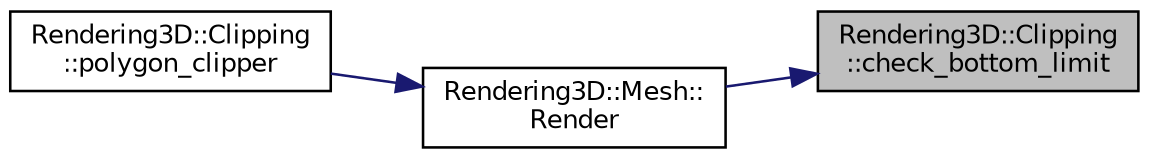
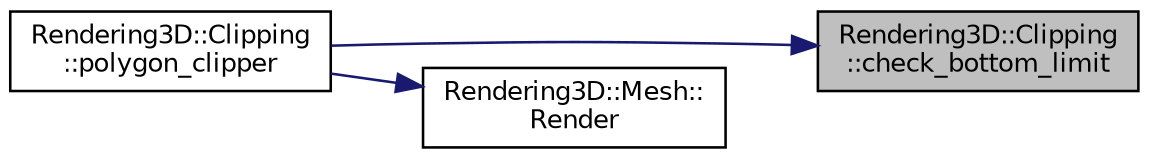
edge "Rendering3D::Mesh:: Render" -> "Rendering3D::Clipping ::check_bottom_limit": now "Rendering3D::Clipping ::polygon_clipper" -> "Rendering3D::Clipping ::check_bottom_limit"
